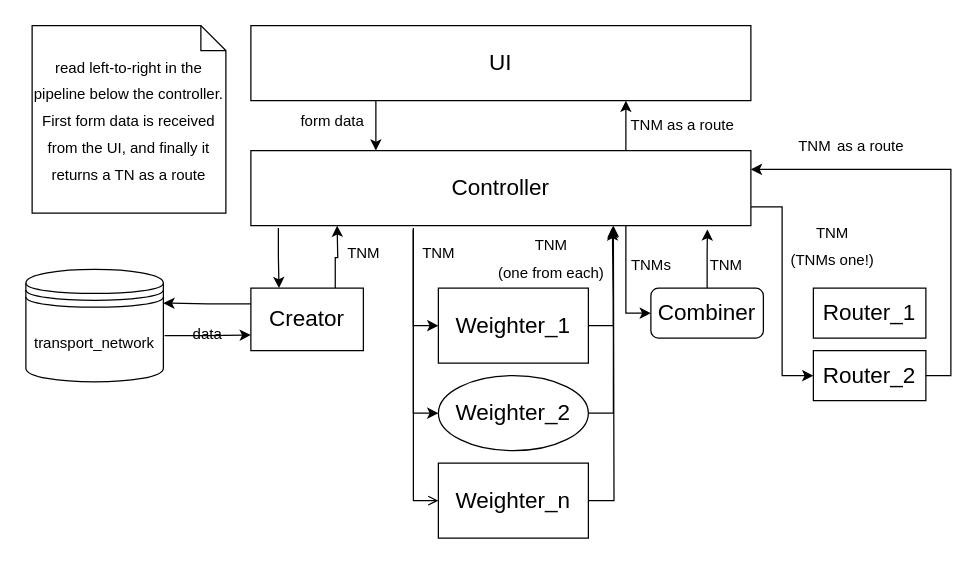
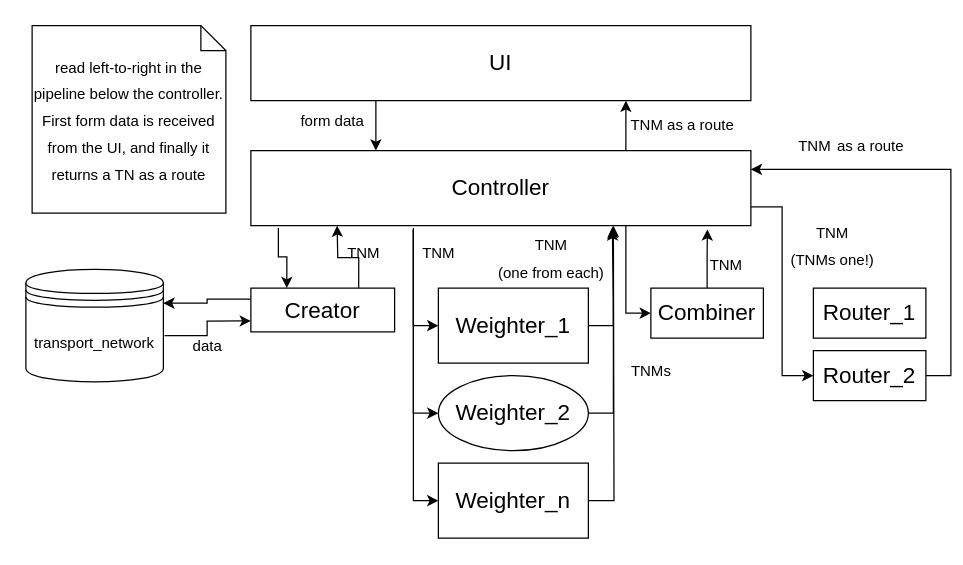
node "TNMs": moved (651, 263) -> (651, 369)
node "Combiner": shape rounded rectangle -> rectangle
node "Creator": size 113x63 -> 144x44
node "data": moved (207, 332) -> (207, 344)
edge "Controller" -> "Weighter_n": arrowhead open -> classic
